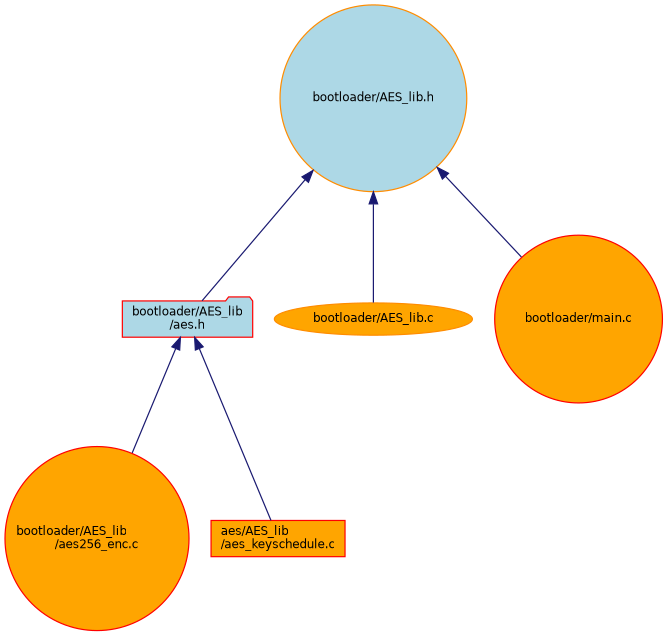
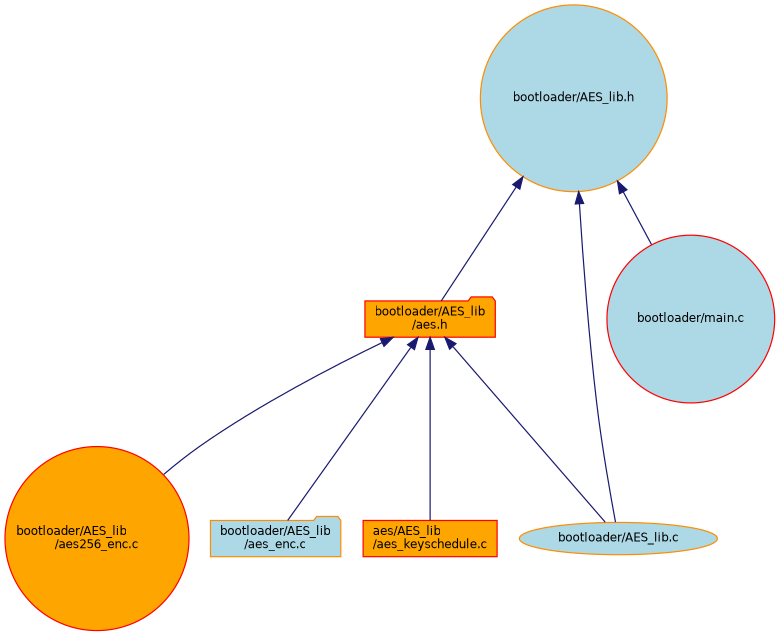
node "bootloader/AES_lib /aes.h": fillcolor lightblue -> orange
node "bootloader/AES_lib.c": fillcolor orange -> lightblue
node "bootloader/main.c": fillcolor orange -> lightblue
edge "bootloader/AES_lib.c" -> "bootloader/AES_lib /aes.h": added
node "bootloader/AES_lib /aes_enc.c": added
